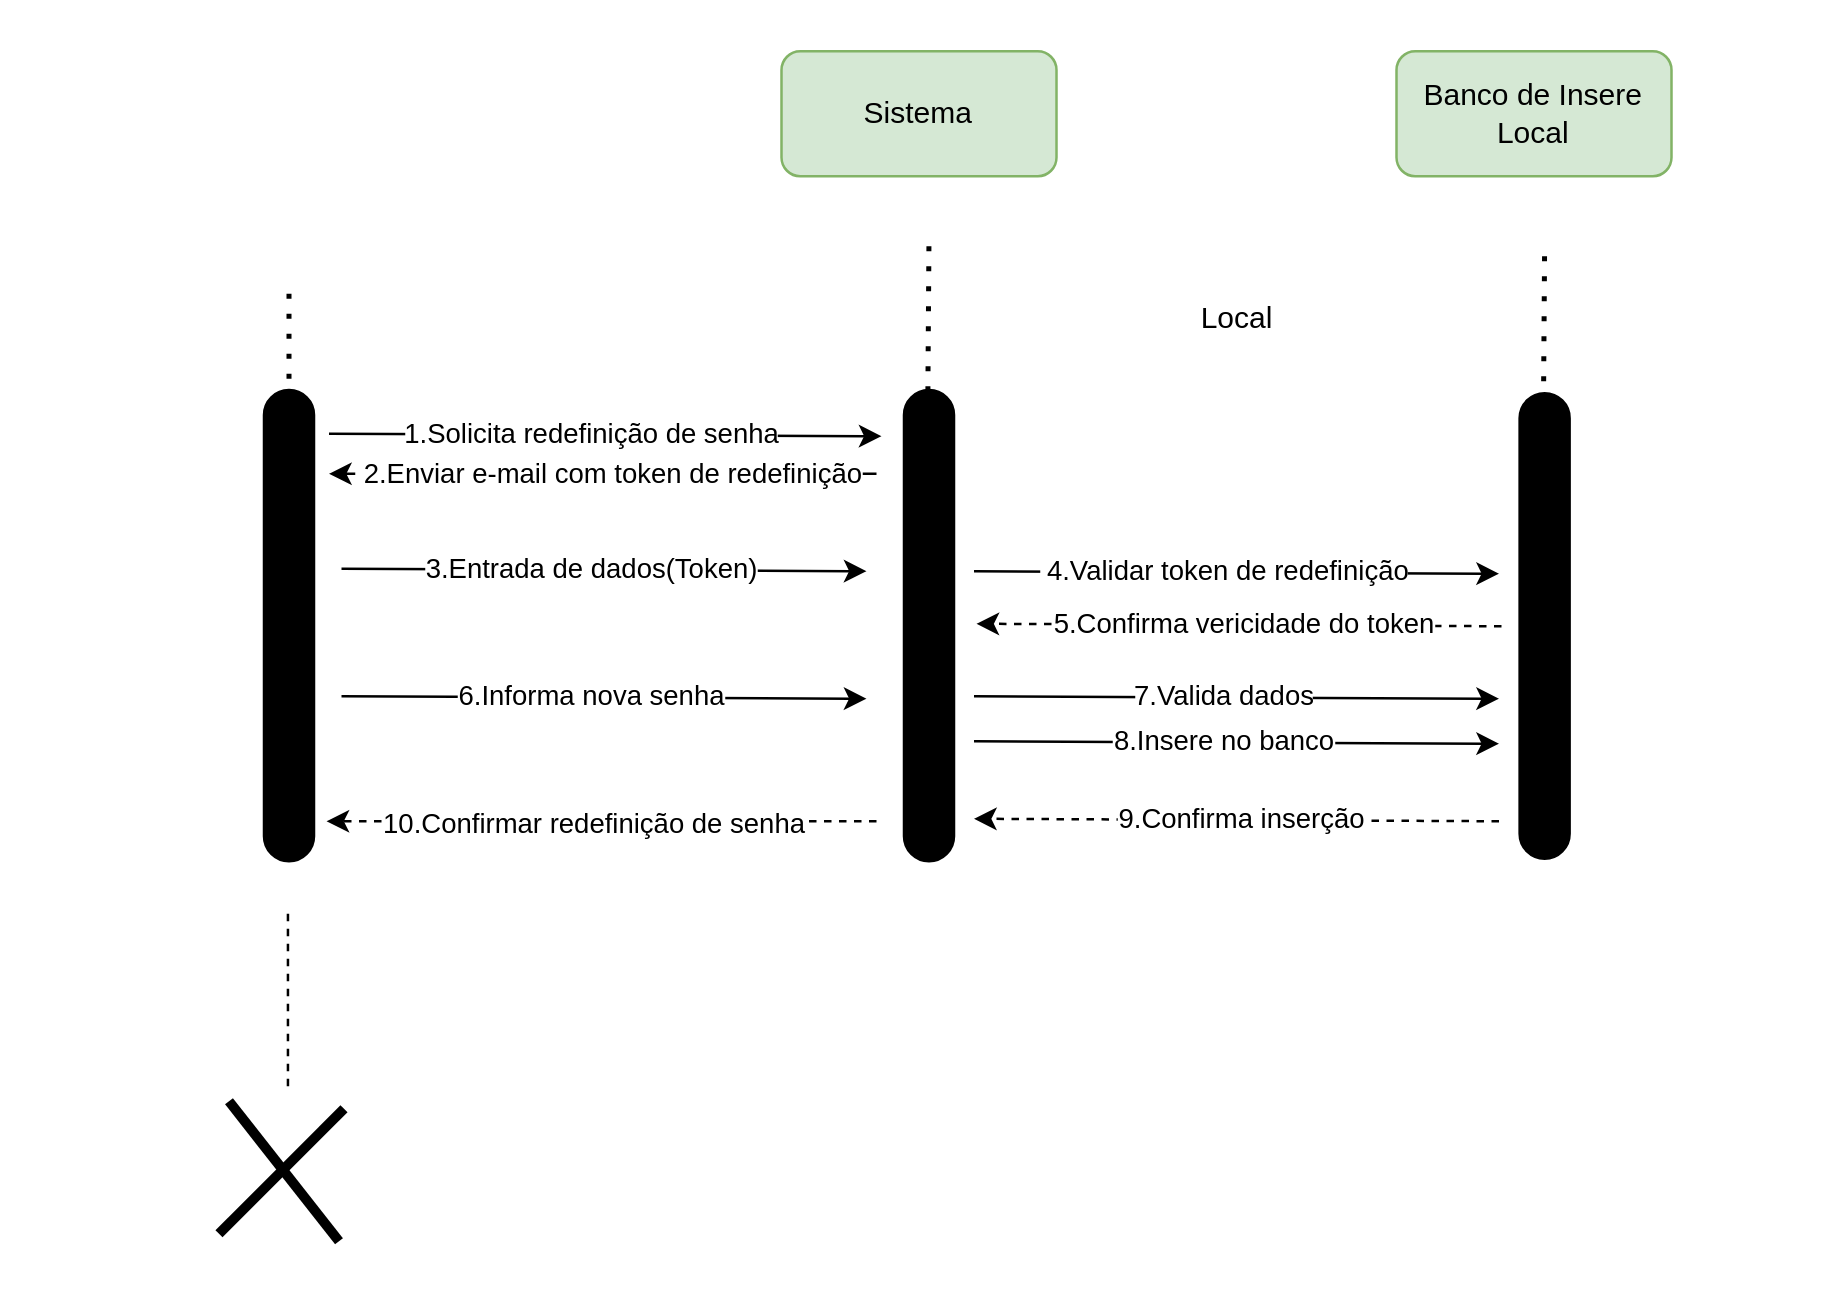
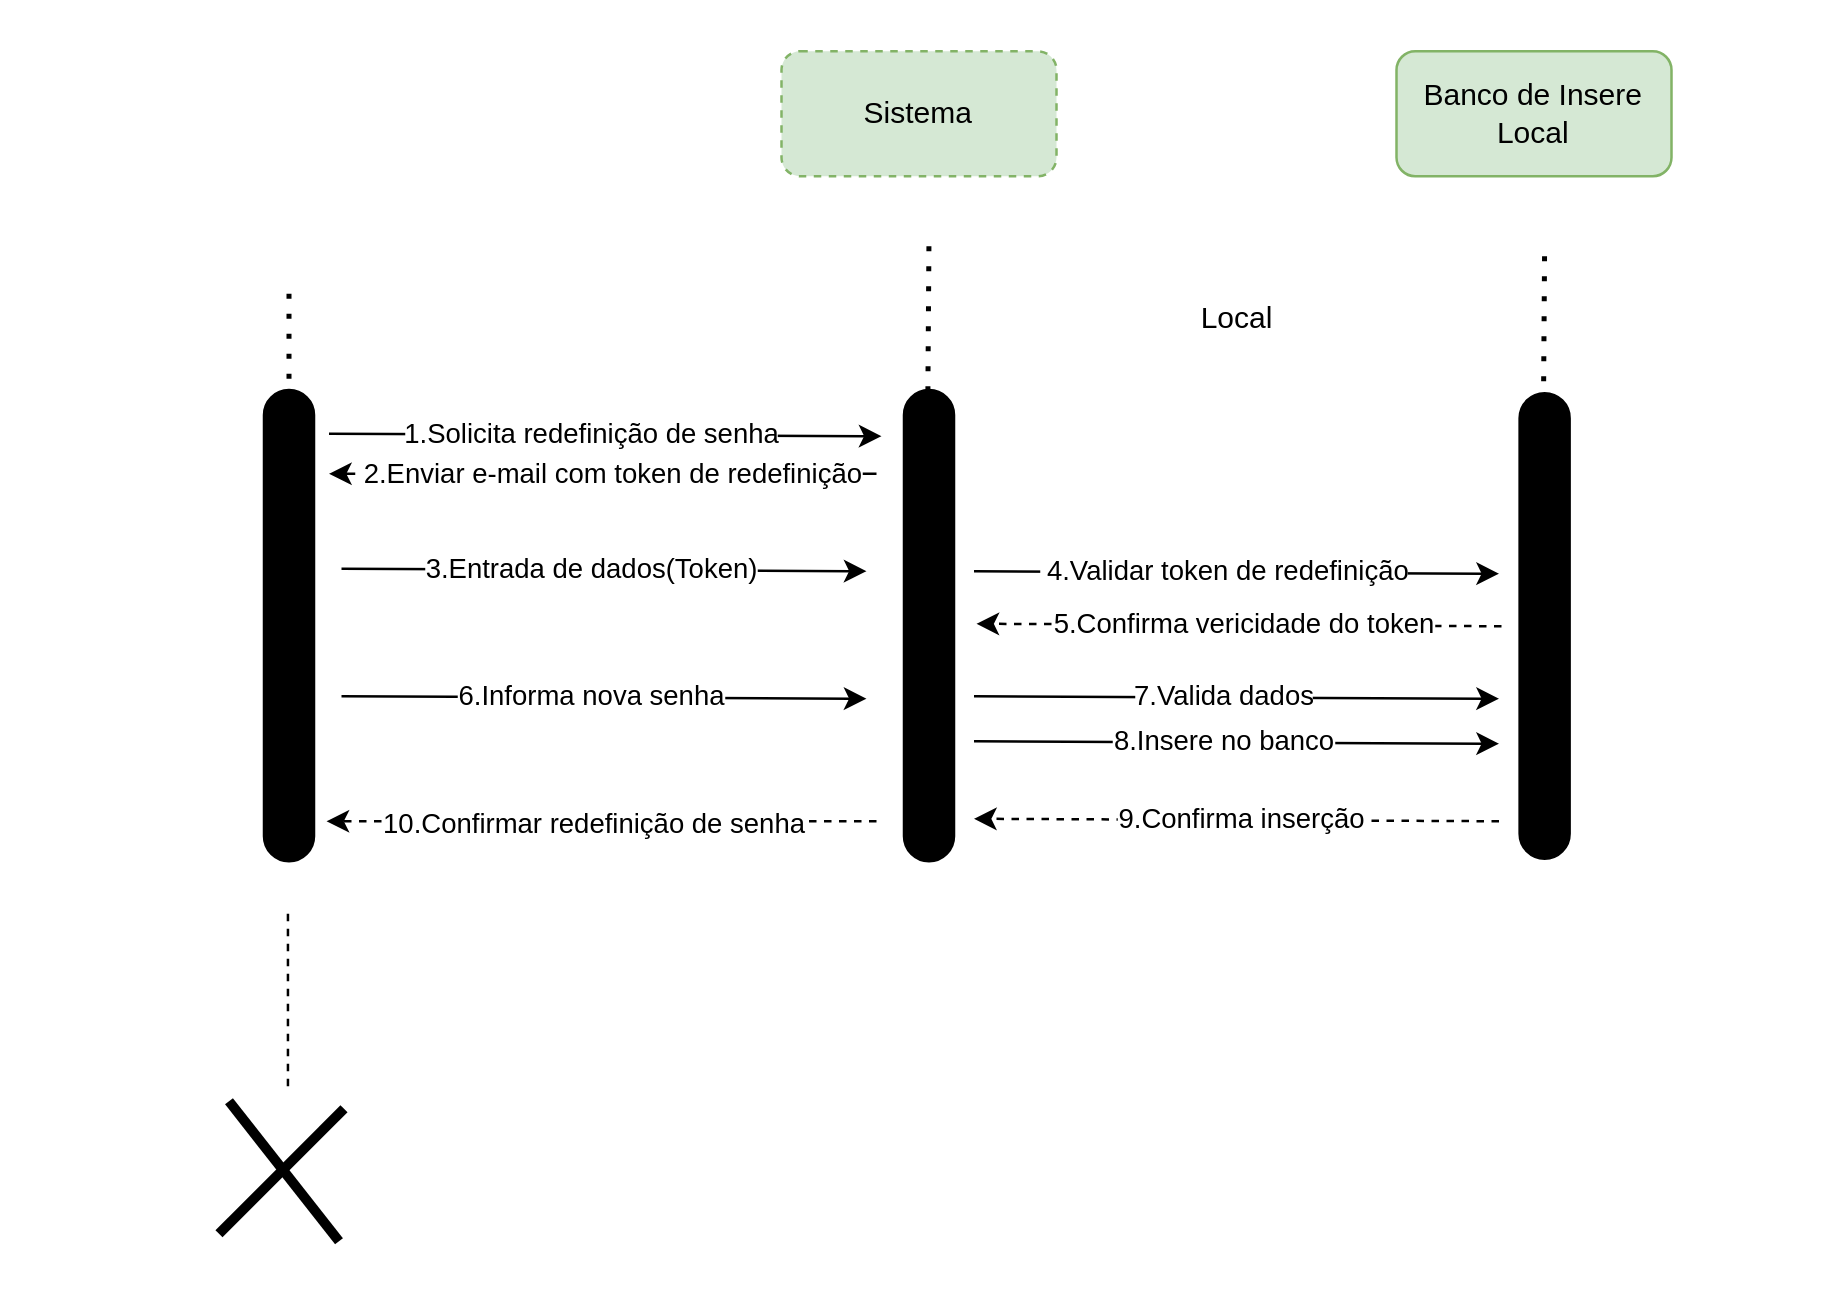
node "Sistema": style solid -> dashed
